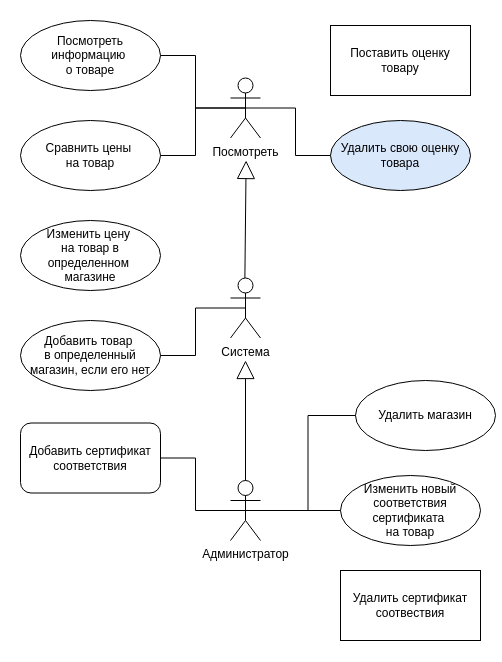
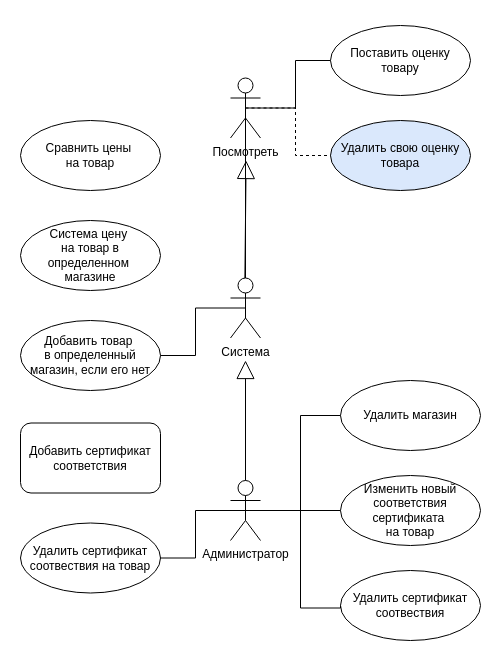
node "Посмотреть информацию о товаре": removed
node "Поставить оценку товару": shape rectangle -> ellipse
edge "Посмотреть информацию о товаре" -- "Посмотреть": removed
edge "Поставить оценку товару" -- "Посмотреть": added
edge "Посмотреть" -- "Удалить свою оценку товара": style solid -> dashed
edge "Посмотреть" -- "Сравнить цены на товар": now "Посмотреть" -- "Система"
node "Изменить цену на товар в определенном магазине": label "Изменить цену на товар в определенном магазине" -> "Система цену на товар в определенном магазине"
node "Удалить магазин": moved (426, 416) -> (411, 416)
edge "Добавить сертификат соответствия" -- "Администратор": removed
edge "Администратор" -- "Удалить сертификат соотвествия на товар": added
node "Удалить сертификат соотвествия на товар": added
edge "Администратор" -- "Удалить сертификат соотвествия": added
node "Удалить сертификат соотвествия": shape rectangle -> ellipse
